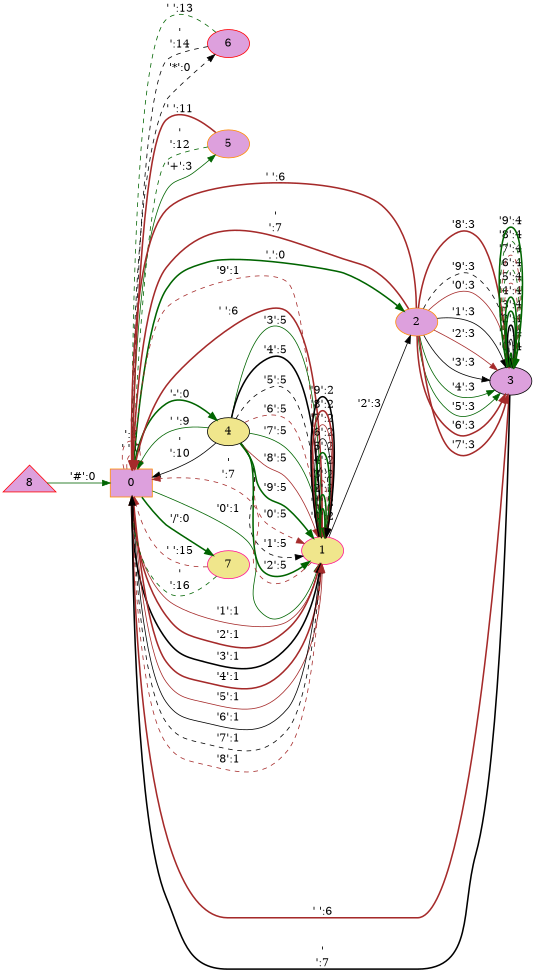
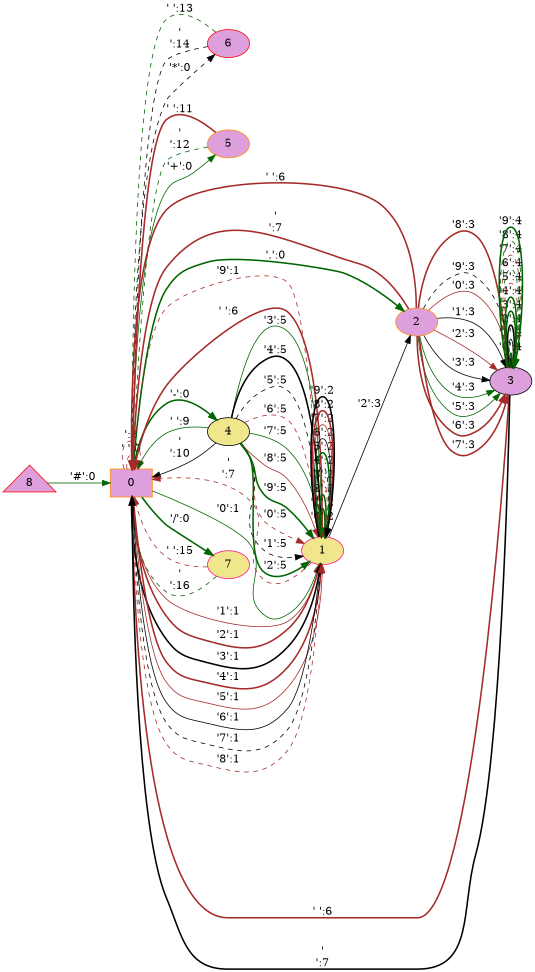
edge "0" -> "5": label "'+':3" -> "'+':0"
